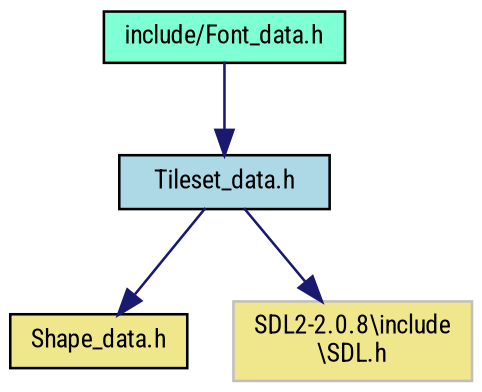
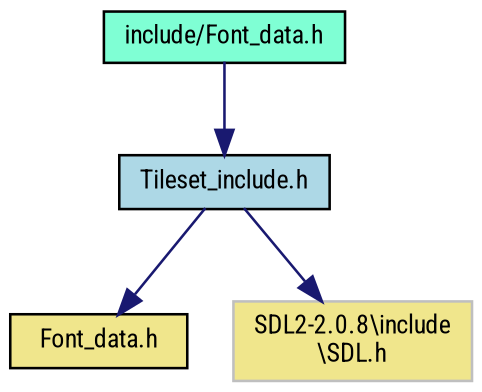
node "Tileset_data.h": label "Tileset_data.h" -> "Tileset_include.h"
node "Shape_data.h": label "Shape_data.h" -> "Font_data.h"
